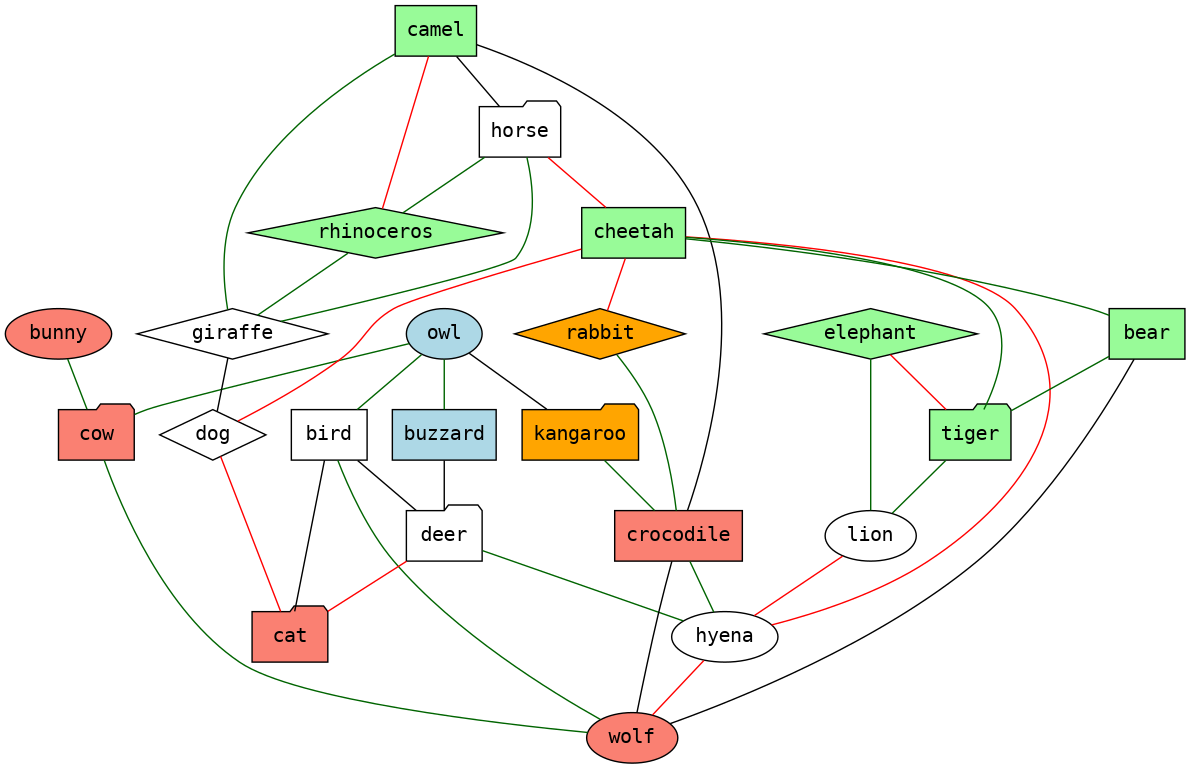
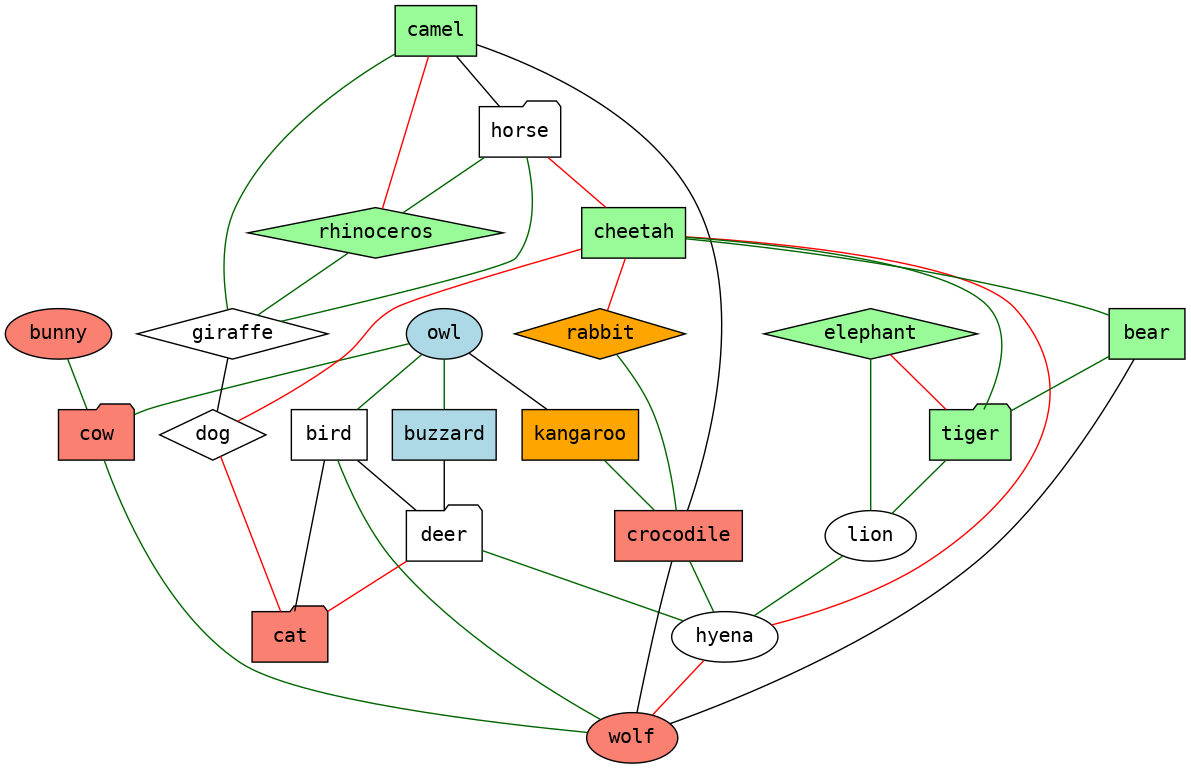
node "kangaroo": shape folder -> box
edge "lion" -- "hyena": color red -> darkgreen
